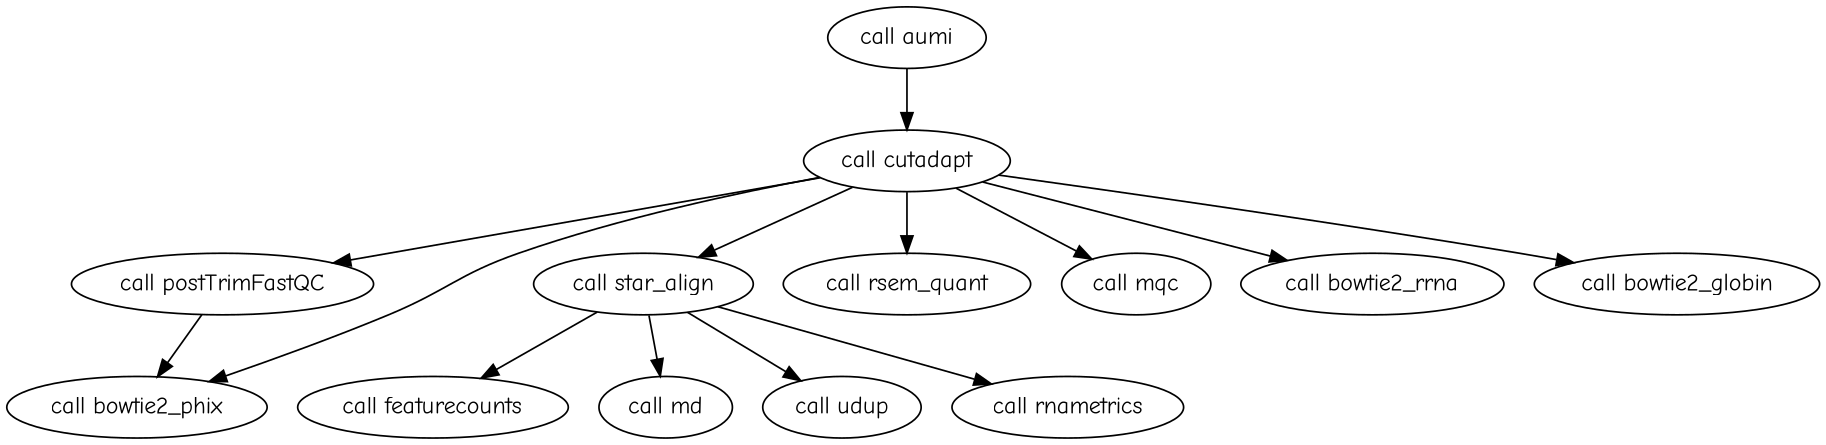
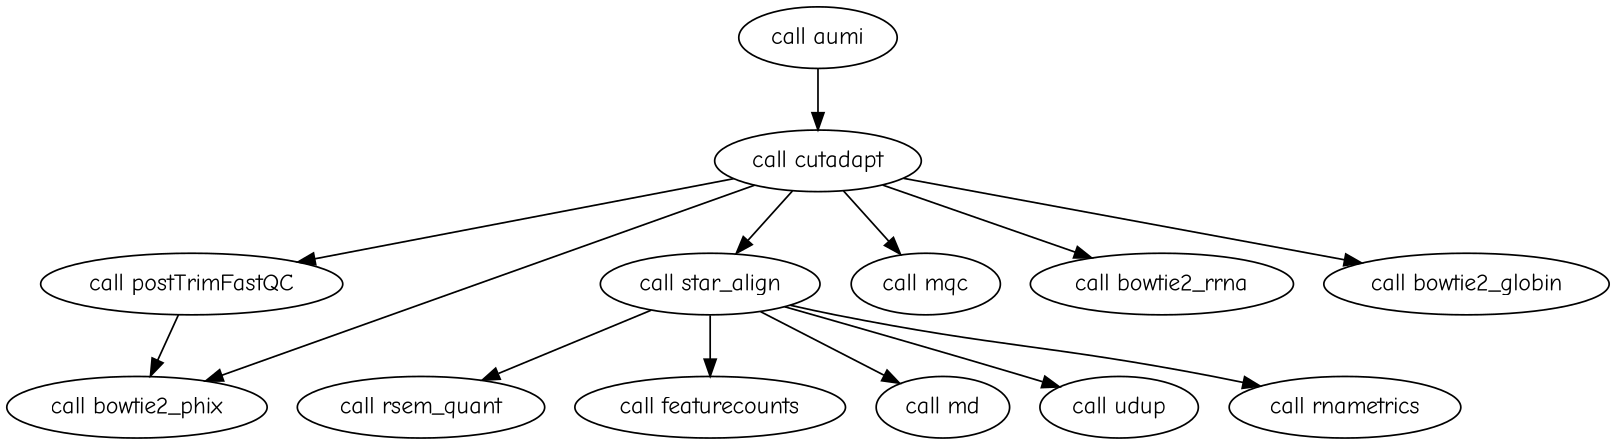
edge "call cutadapt" -> "call rsem_quant": now "call star_align" -> "call rsem_quant"
